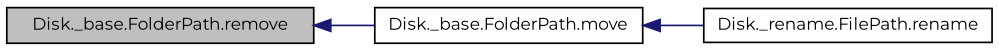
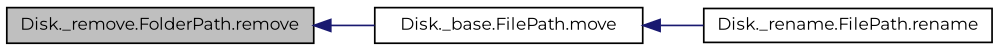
node "Disk._base.FolderPath.remove": label "Disk._base.FolderPath.remove" -> "Disk._remove.FolderPath.remove"
node "Disk._base.FolderPath.move": label "Disk._base.FolderPath.move" -> "Disk._base.FilePath.move"
